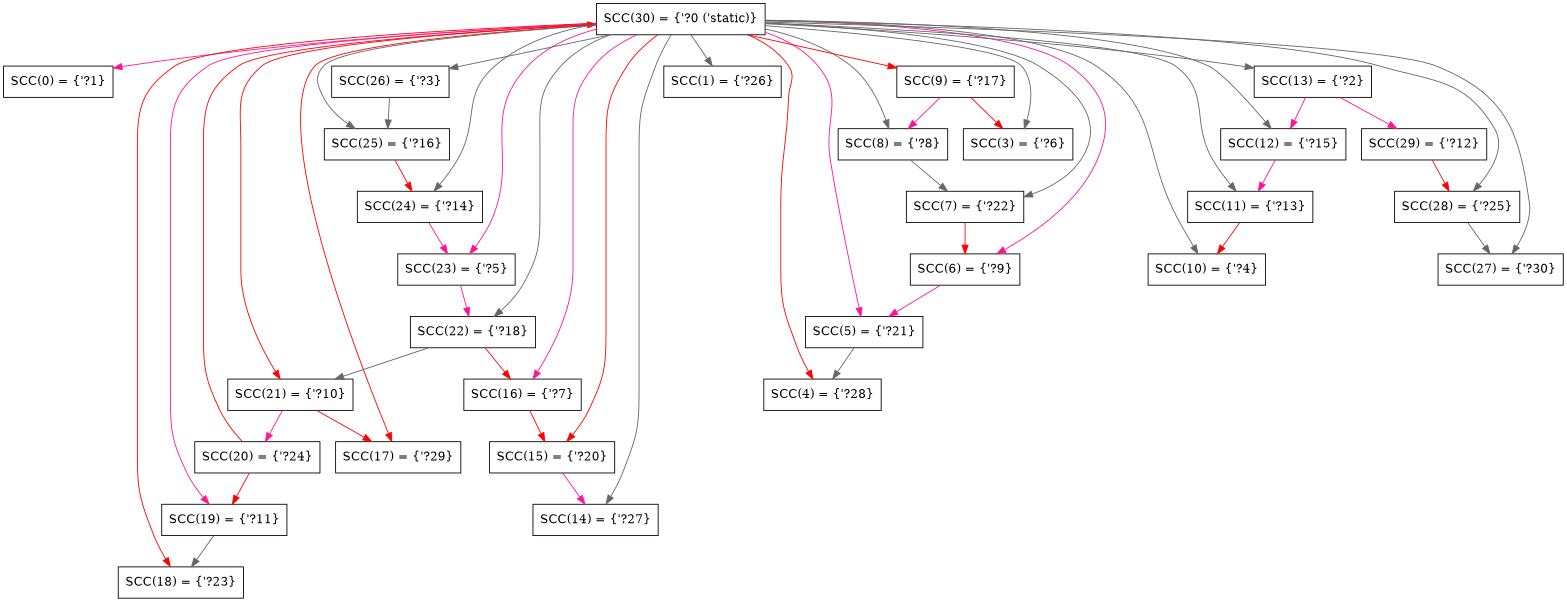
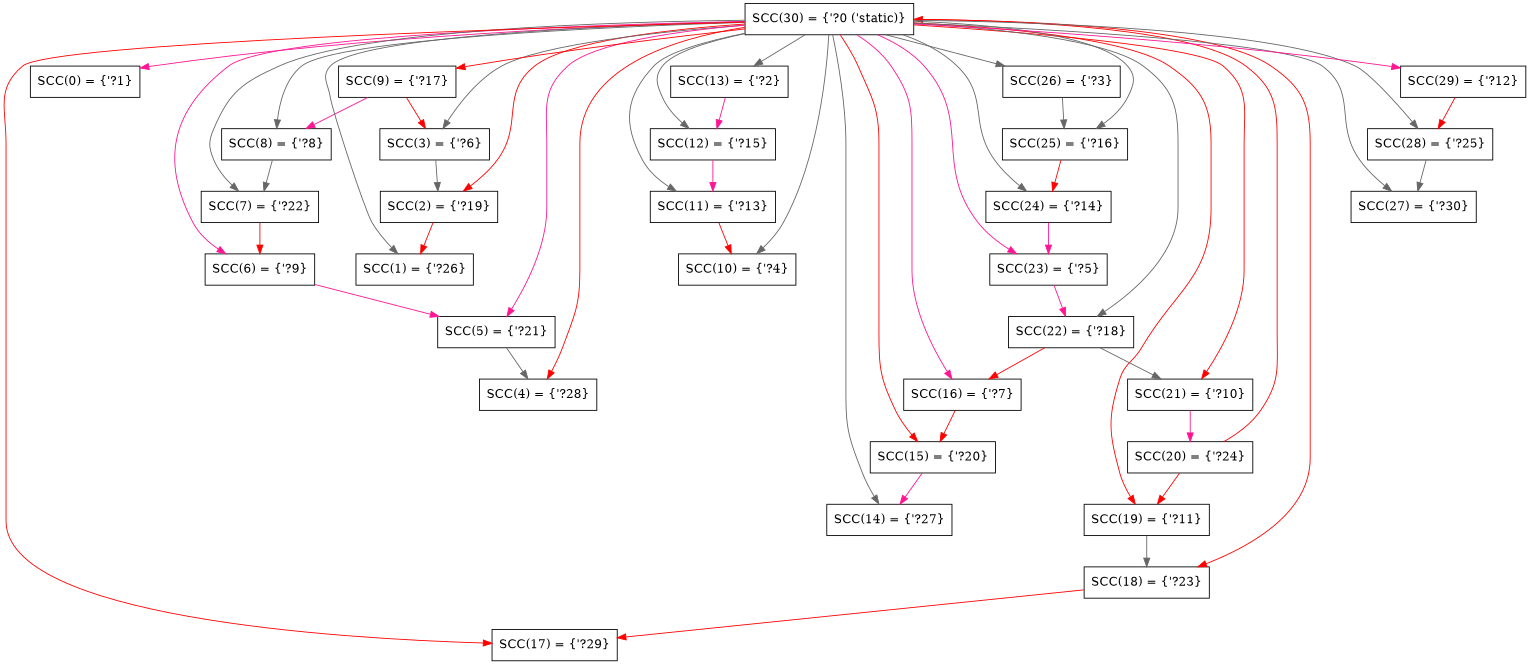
edge "SCC(30) = {'?0 ('static)}" -> "SCC(19) = {'?11}": color deeppink -> red
edge "SCC(13) = {'?2}" -> "SCC(29) = {'?12}": now "SCC(30) = {'?0 ('static)}" -> "SCC(29) = {'?12}"
node "SCC(2) = {'?19}": added
edge "SCC(21) = {'?10}" -> "SCC(17) = {'?29}": now "SCC(18) = {'?23}" -> "SCC(17) = {'?29}"
